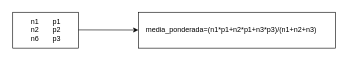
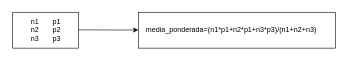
node "n1 p1 n2 p2 n6 p3": label "n1 p1 n2 p2 n6 p3" -> "n1 p1 n2 p2 n3 p3"
